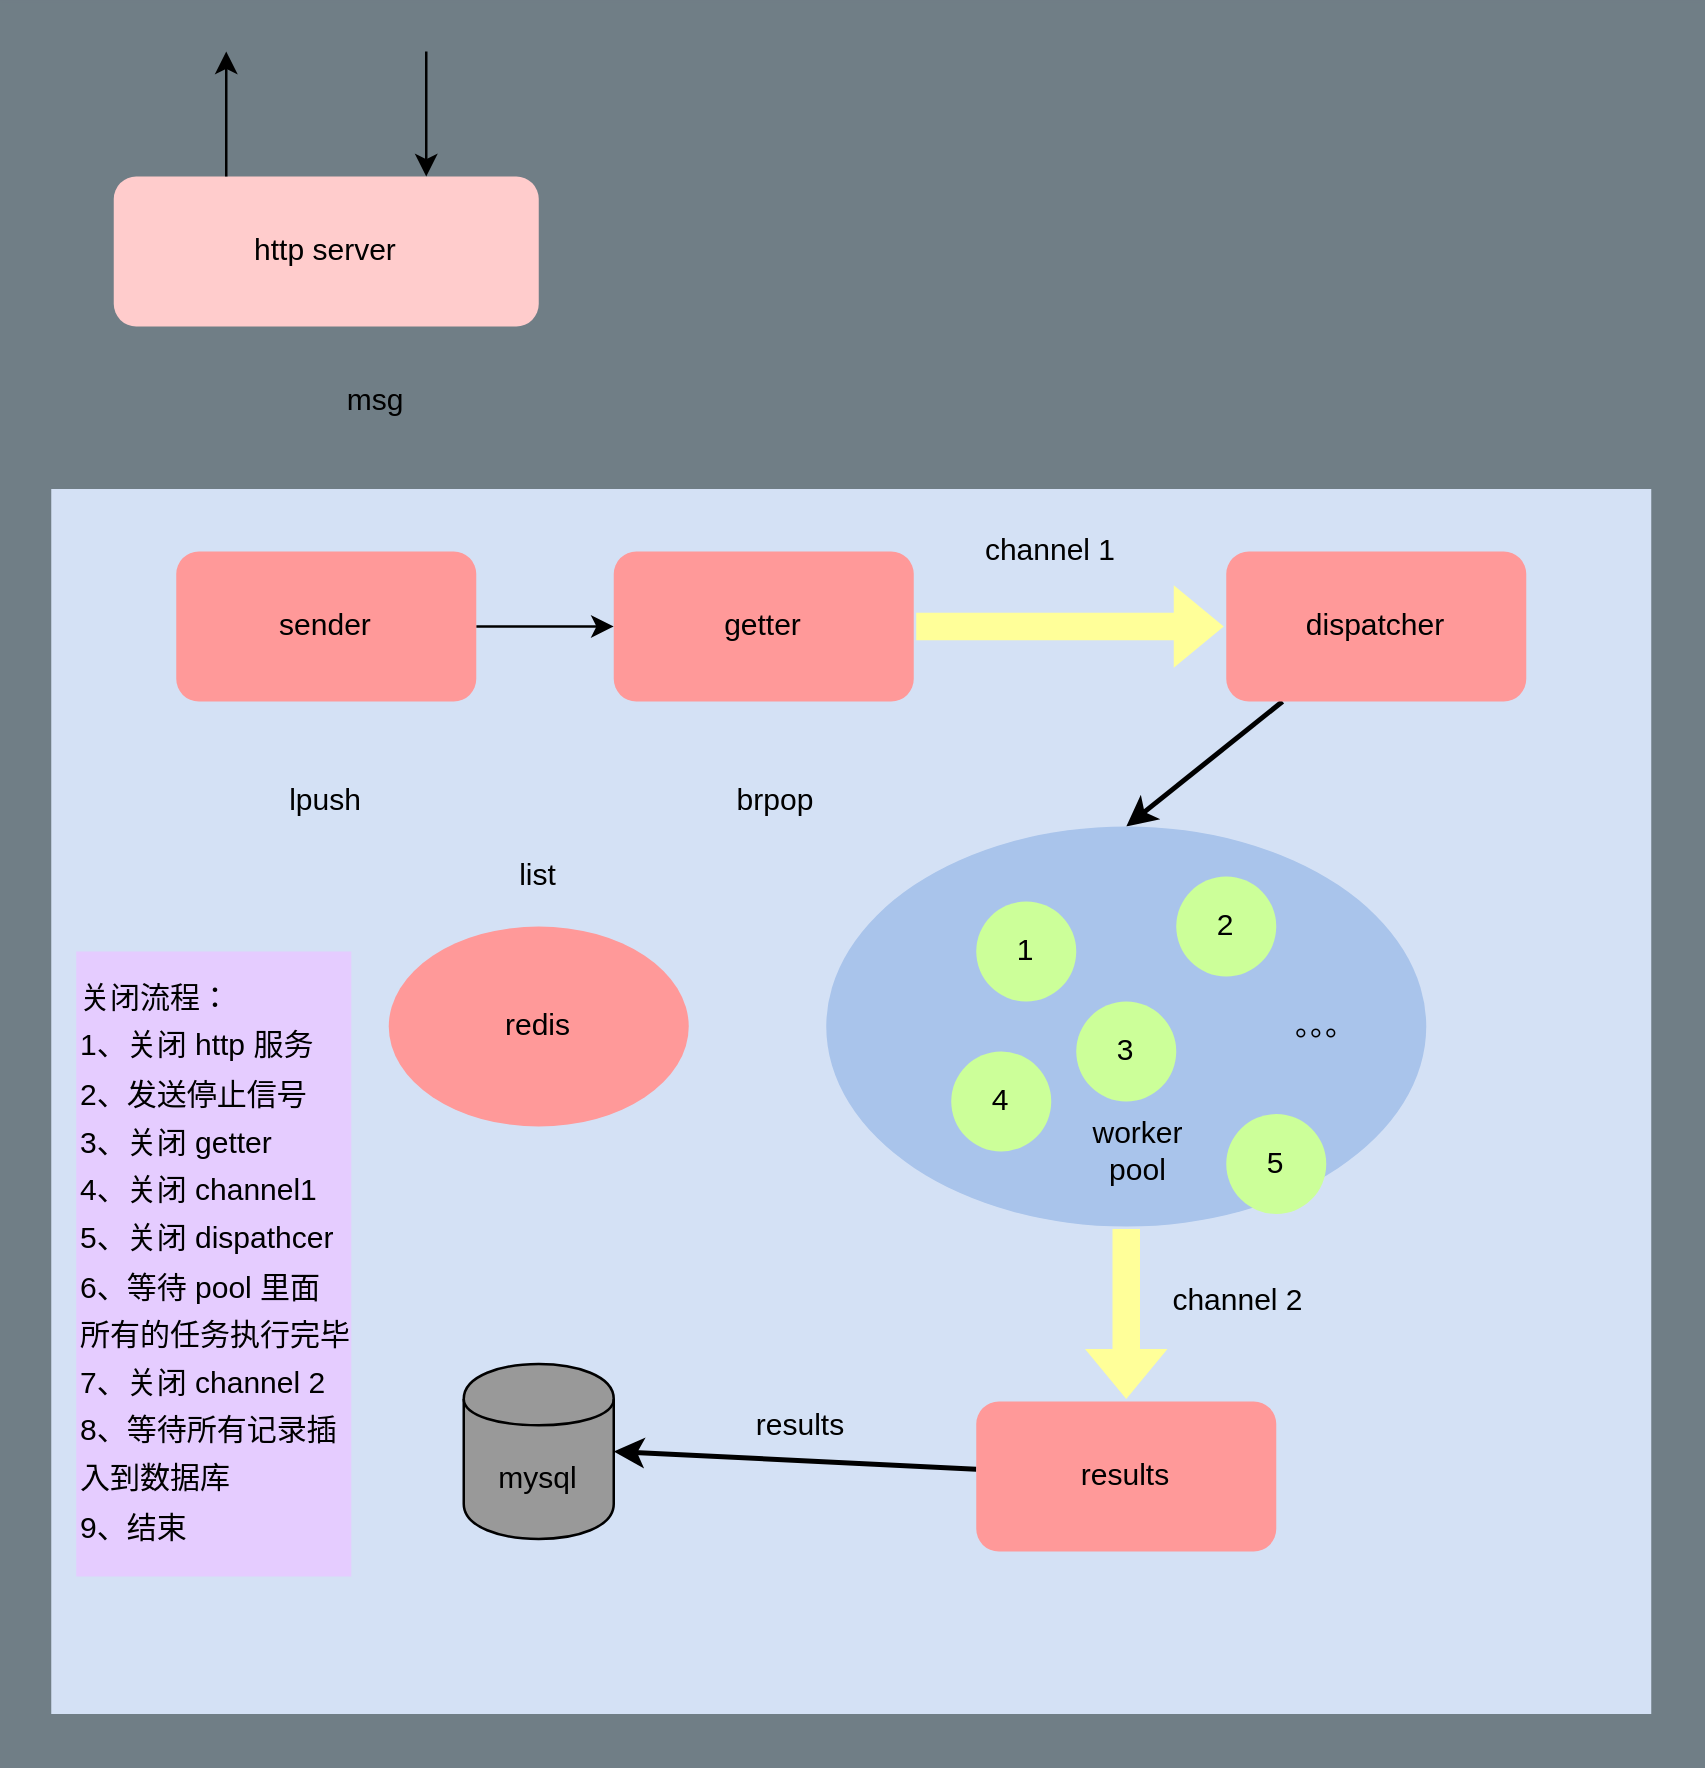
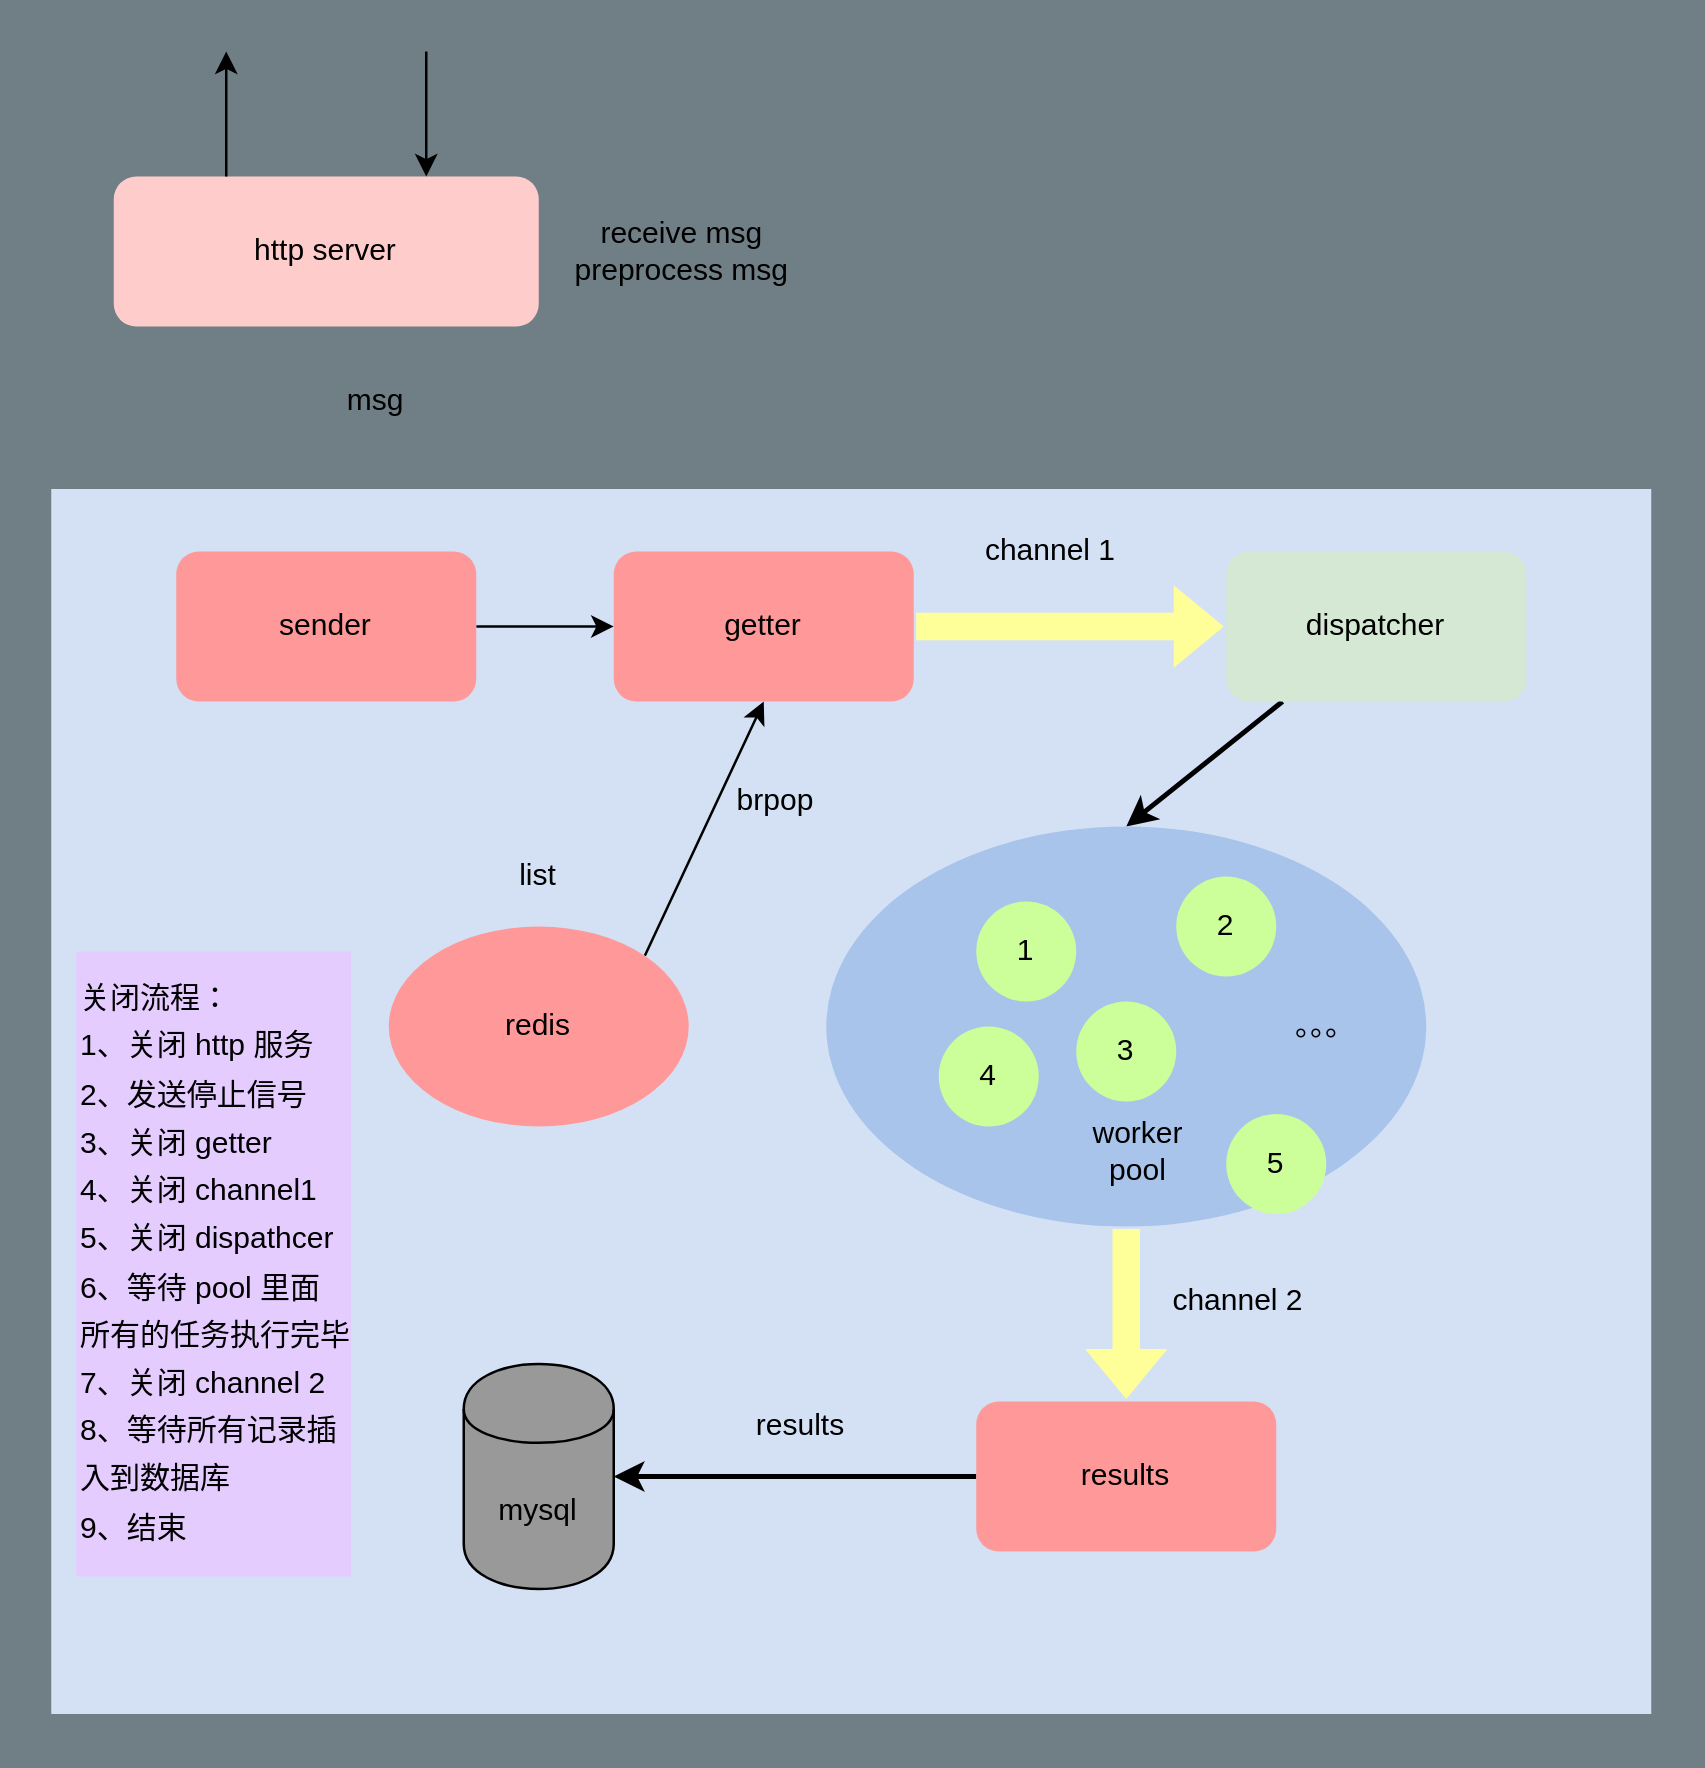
node "receive msg preprocess msg": added
node "dispatcher": fillcolor #ff9999 -> #d5e8d4
node "lpush": removed
edge "redis" -> "getter": added
node "4": moved (1001, 1101) -> (989, 1076)
node "mysql": size 150x175 -> 150x225
